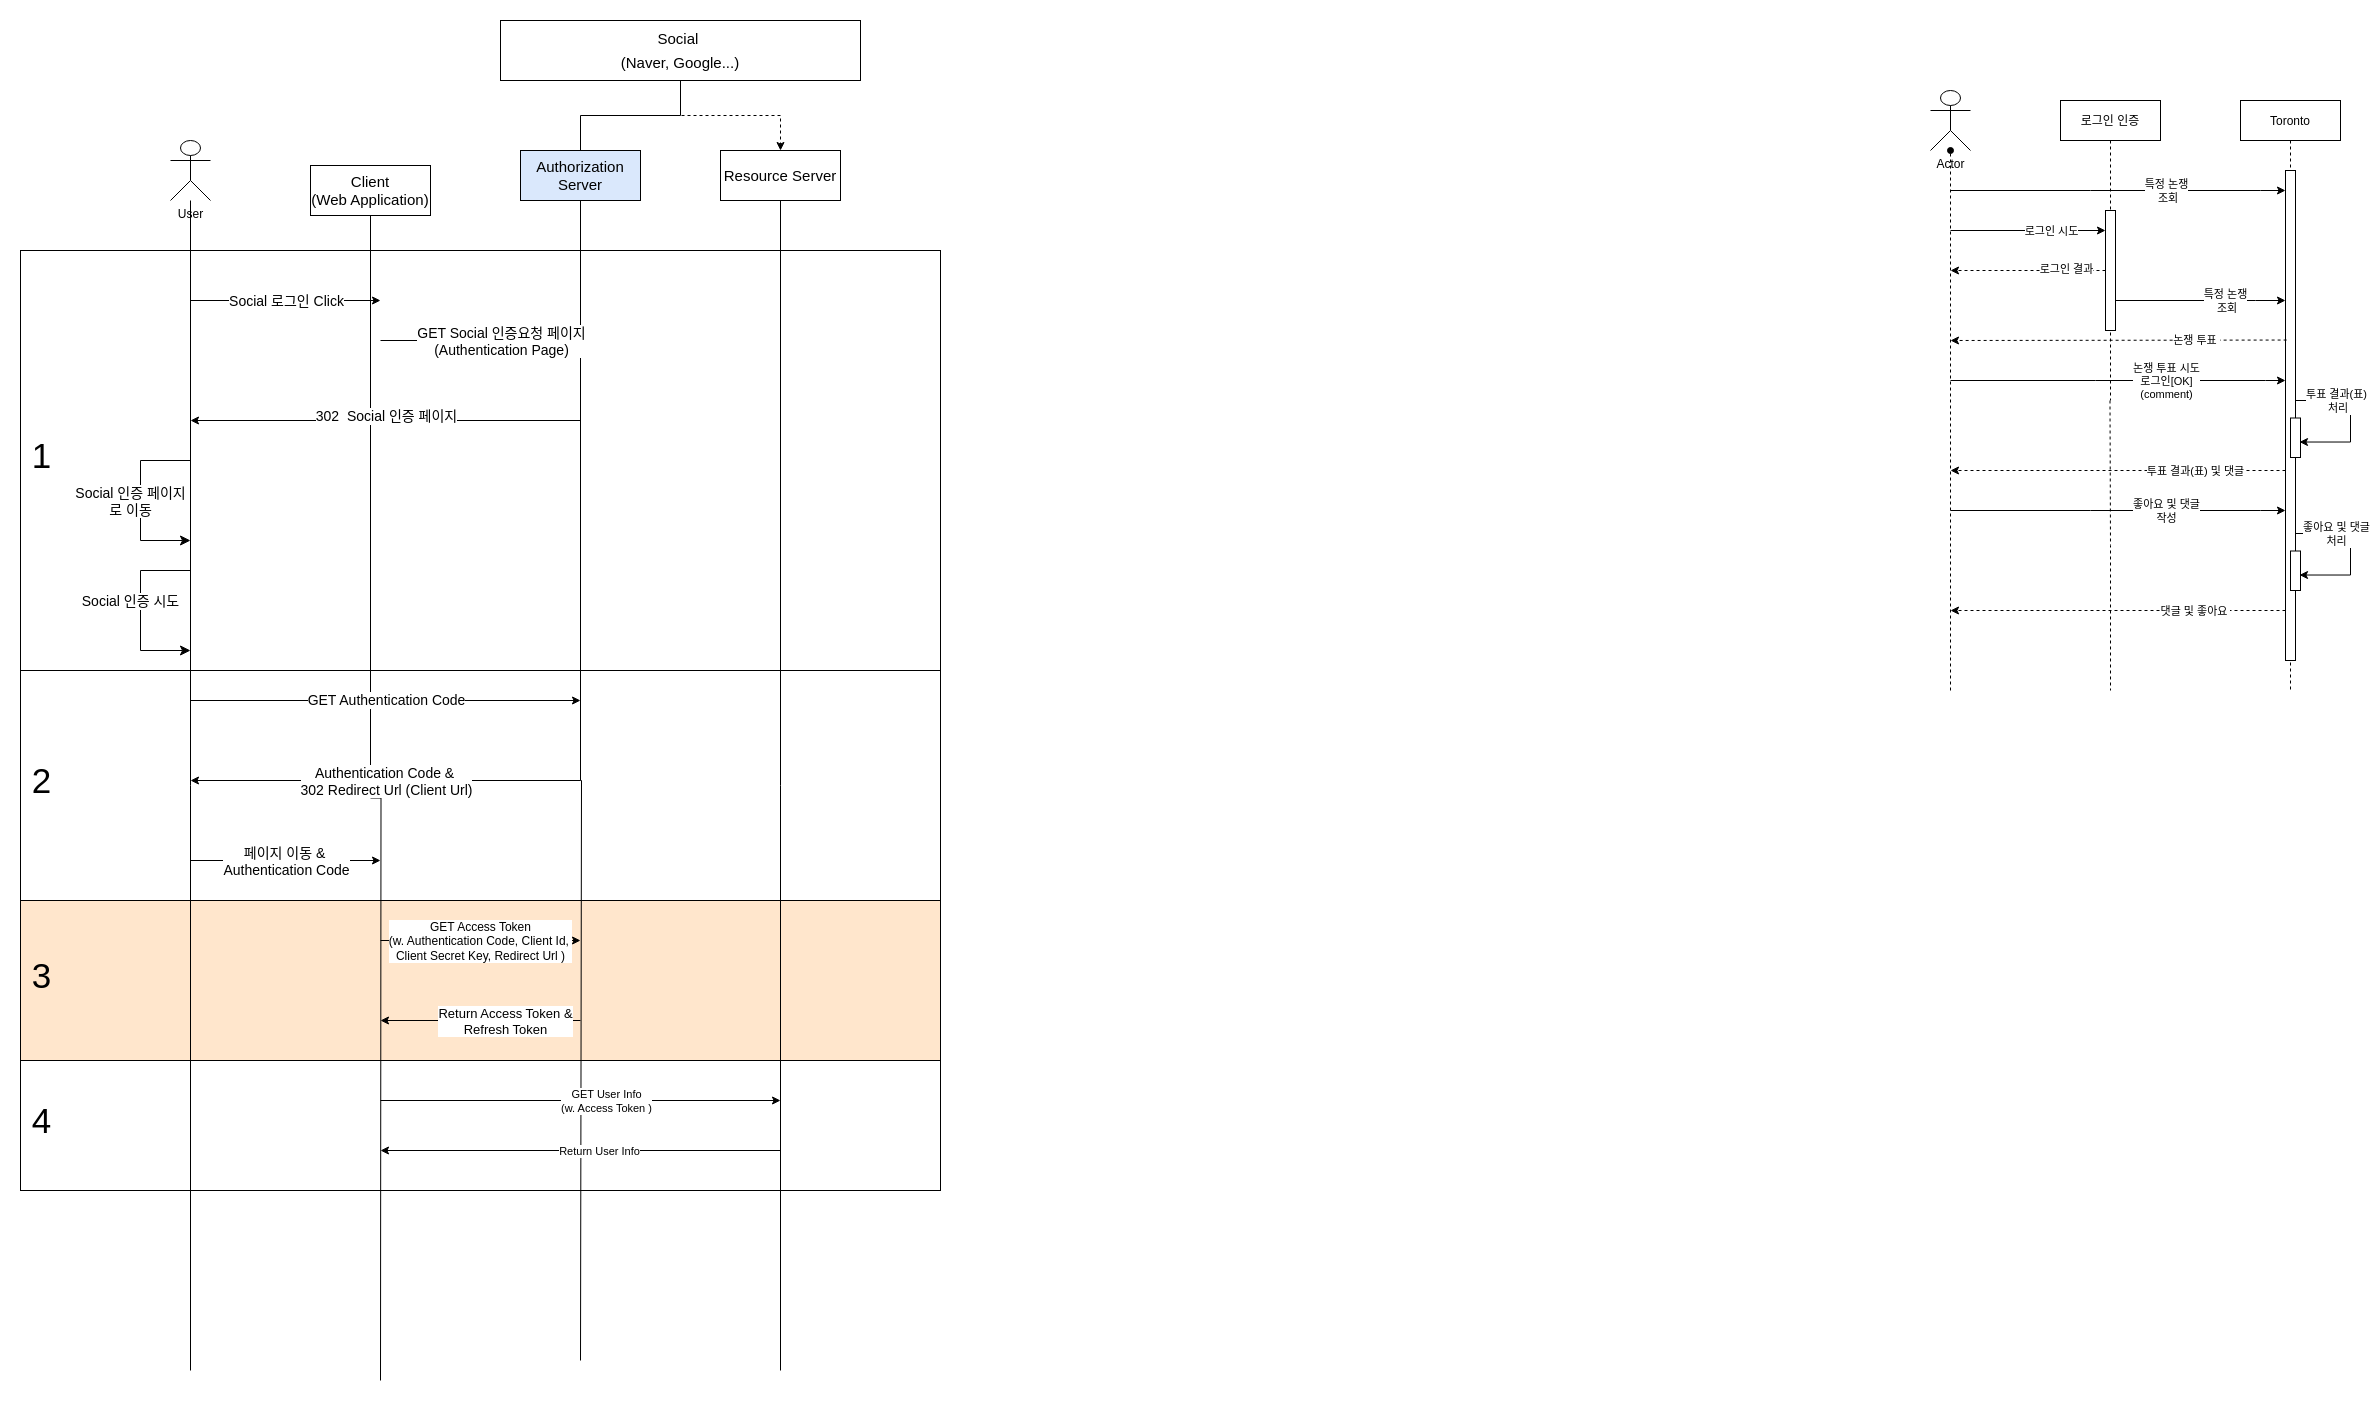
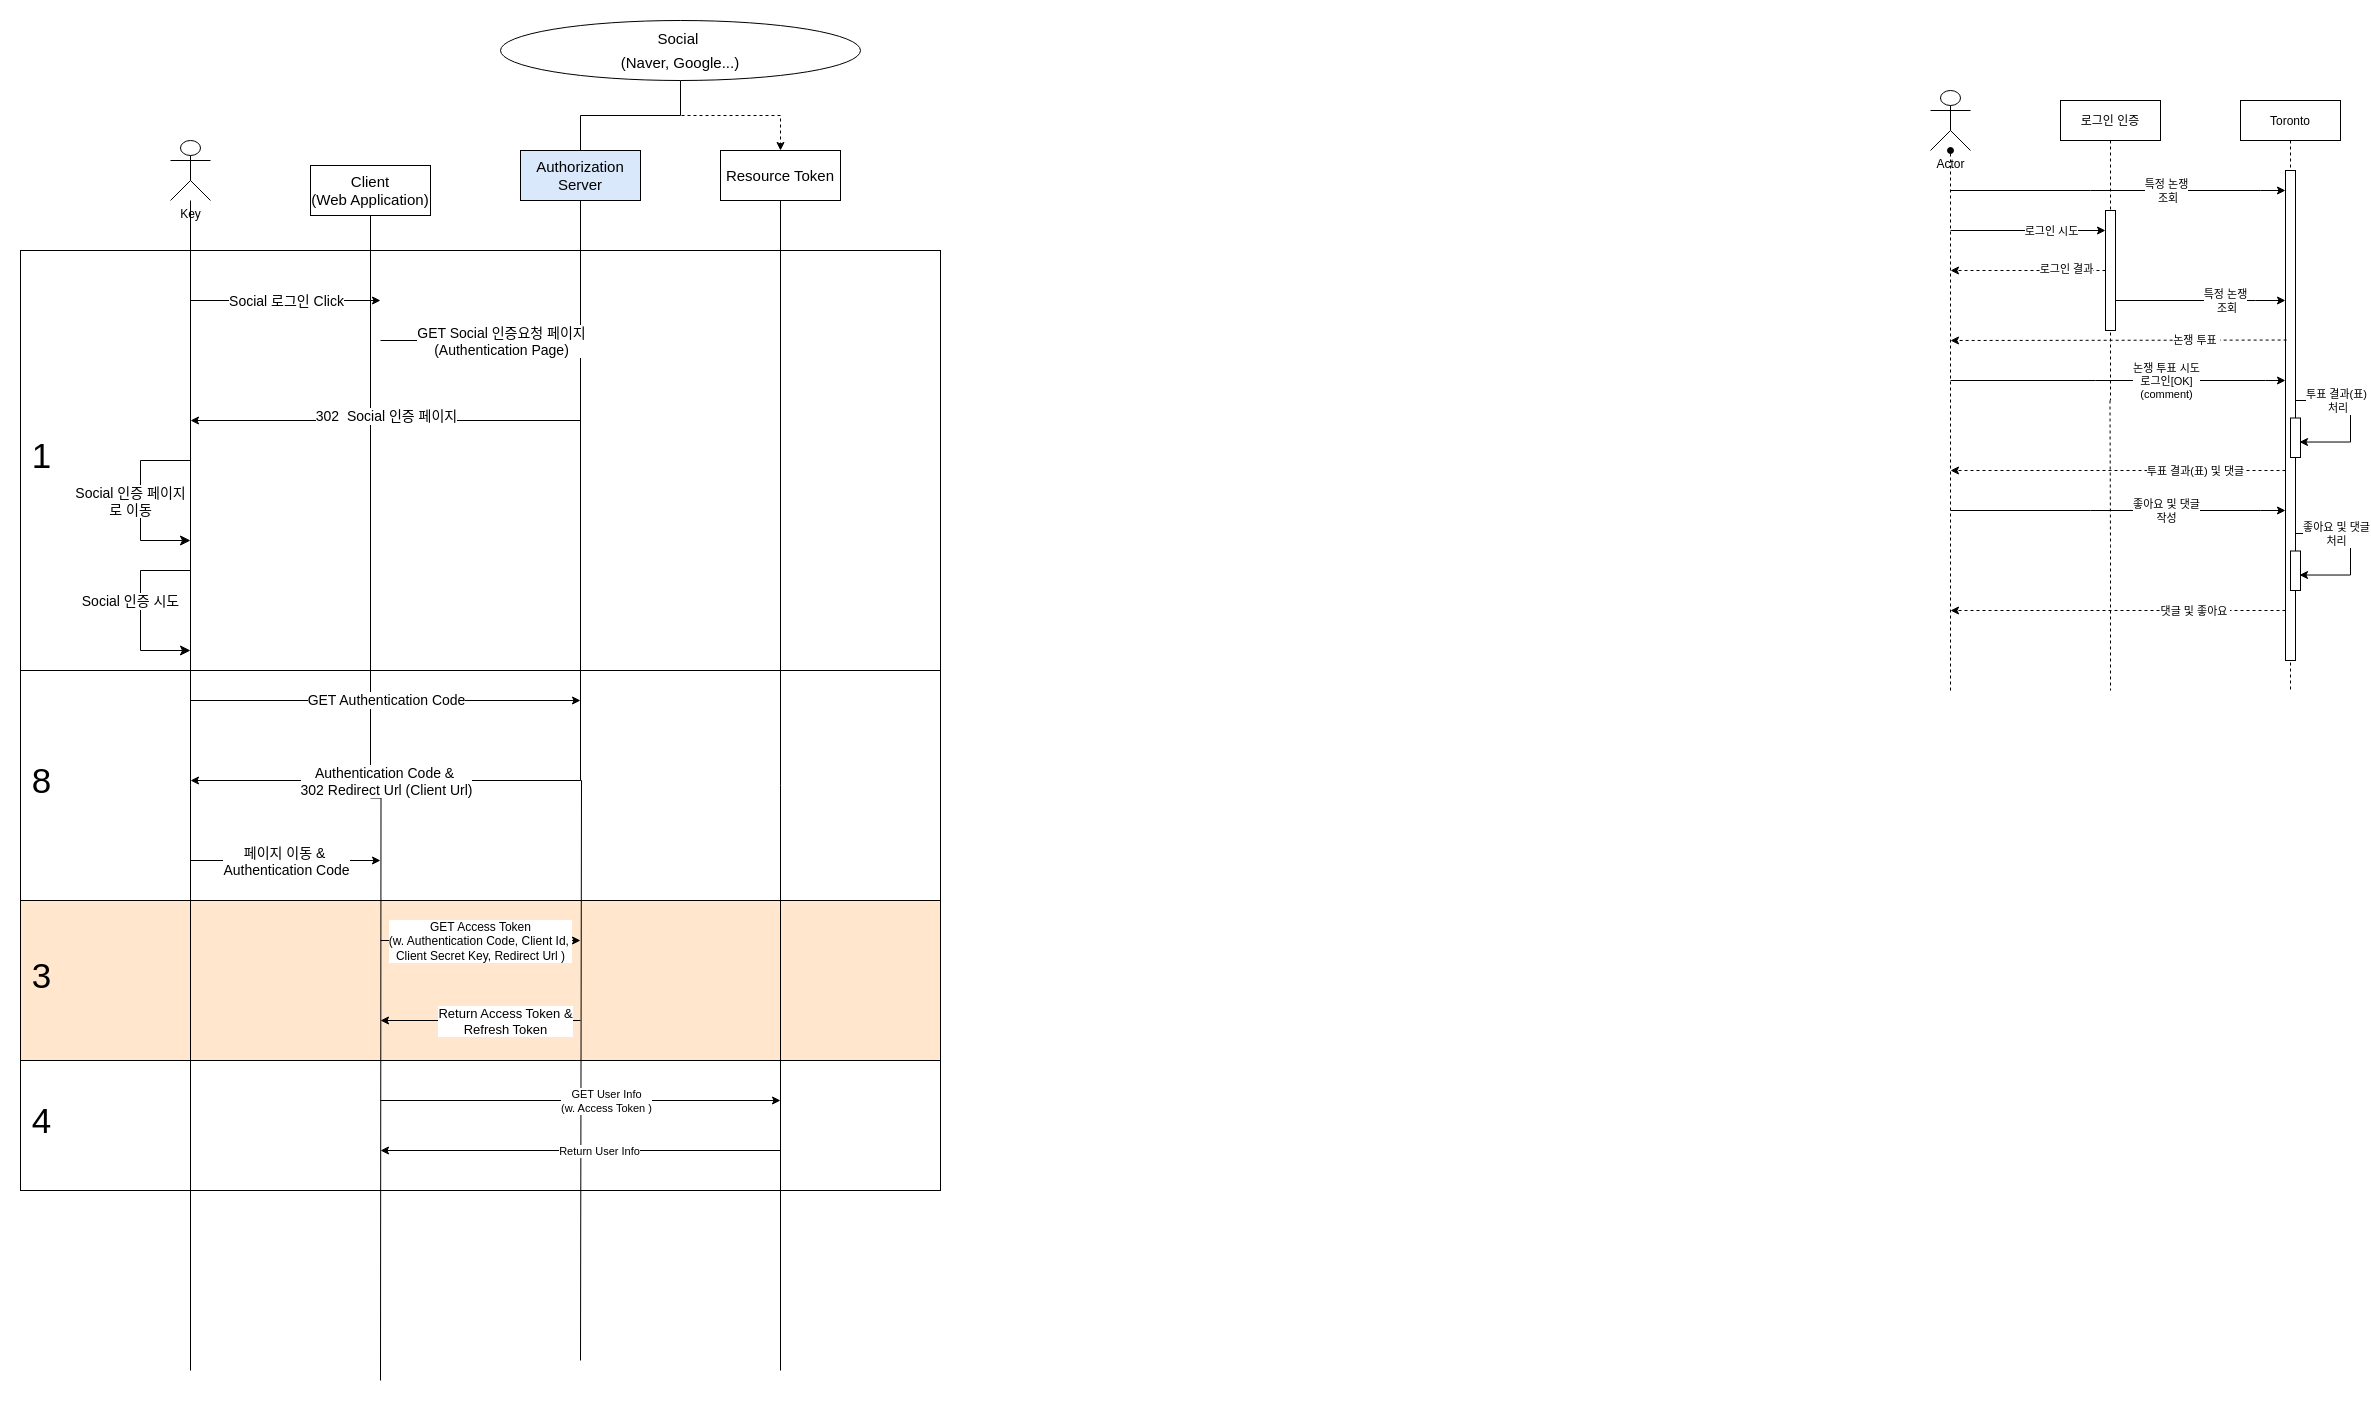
node "Social (Naver, Google...)": shape rectangle -> ellipse
node "Resource Server": label "Resource Server" -> "Resource Token"
node "User": label "User" -> "Key"
node "2": label "2" -> "8"
